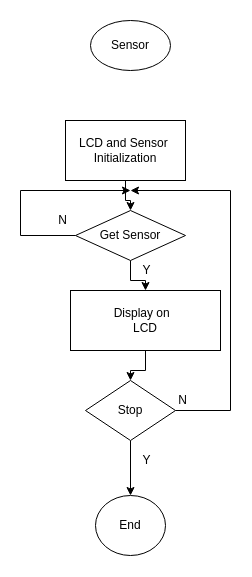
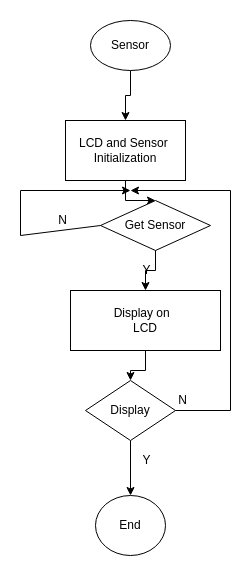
edge "Sensor" -> "LCD and Sensor Initialization": added
node "Get Sensor": moved (131, 236) -> (156, 226)
node "Stop": label "Stop" -> "Display"
